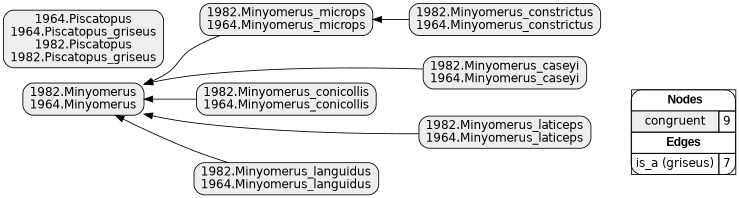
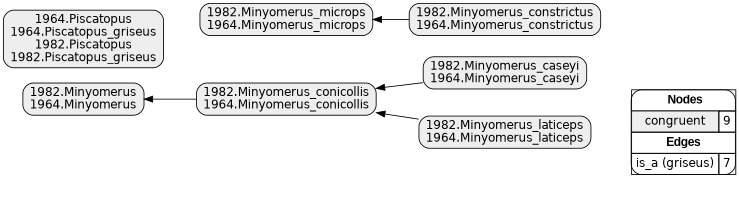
edge "1982.Minyomerus_microps 1964.Minyomerus_microps" -> "1982.Minyomerus 1964.Minyomerus": removed
edge "1982.Minyomerus_caseyi 1964.Minyomerus_caseyi" -> "1982.Minyomerus 1964.Minyomerus": now "1982.Minyomerus_caseyi 1964.Minyomerus_caseyi" -> "1982.Minyomerus_conicollis 1964.Minyomerus_conicollis"
edge "1982.Minyomerus_laticeps 1964.Minyomerus_laticeps" -> "1982.Minyomerus 1964.Minyomerus": now "1982.Minyomerus_laticeps 1964.Minyomerus_laticeps" -> "1982.Minyomerus_conicollis 1964.Minyomerus_conicollis"
node "1982.Minyomerus_languidus 1964.Minyomerus_languidus": removed
